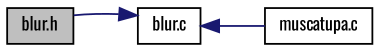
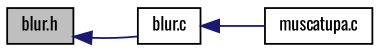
edge "blur.h" -> "blur.c": reversed
